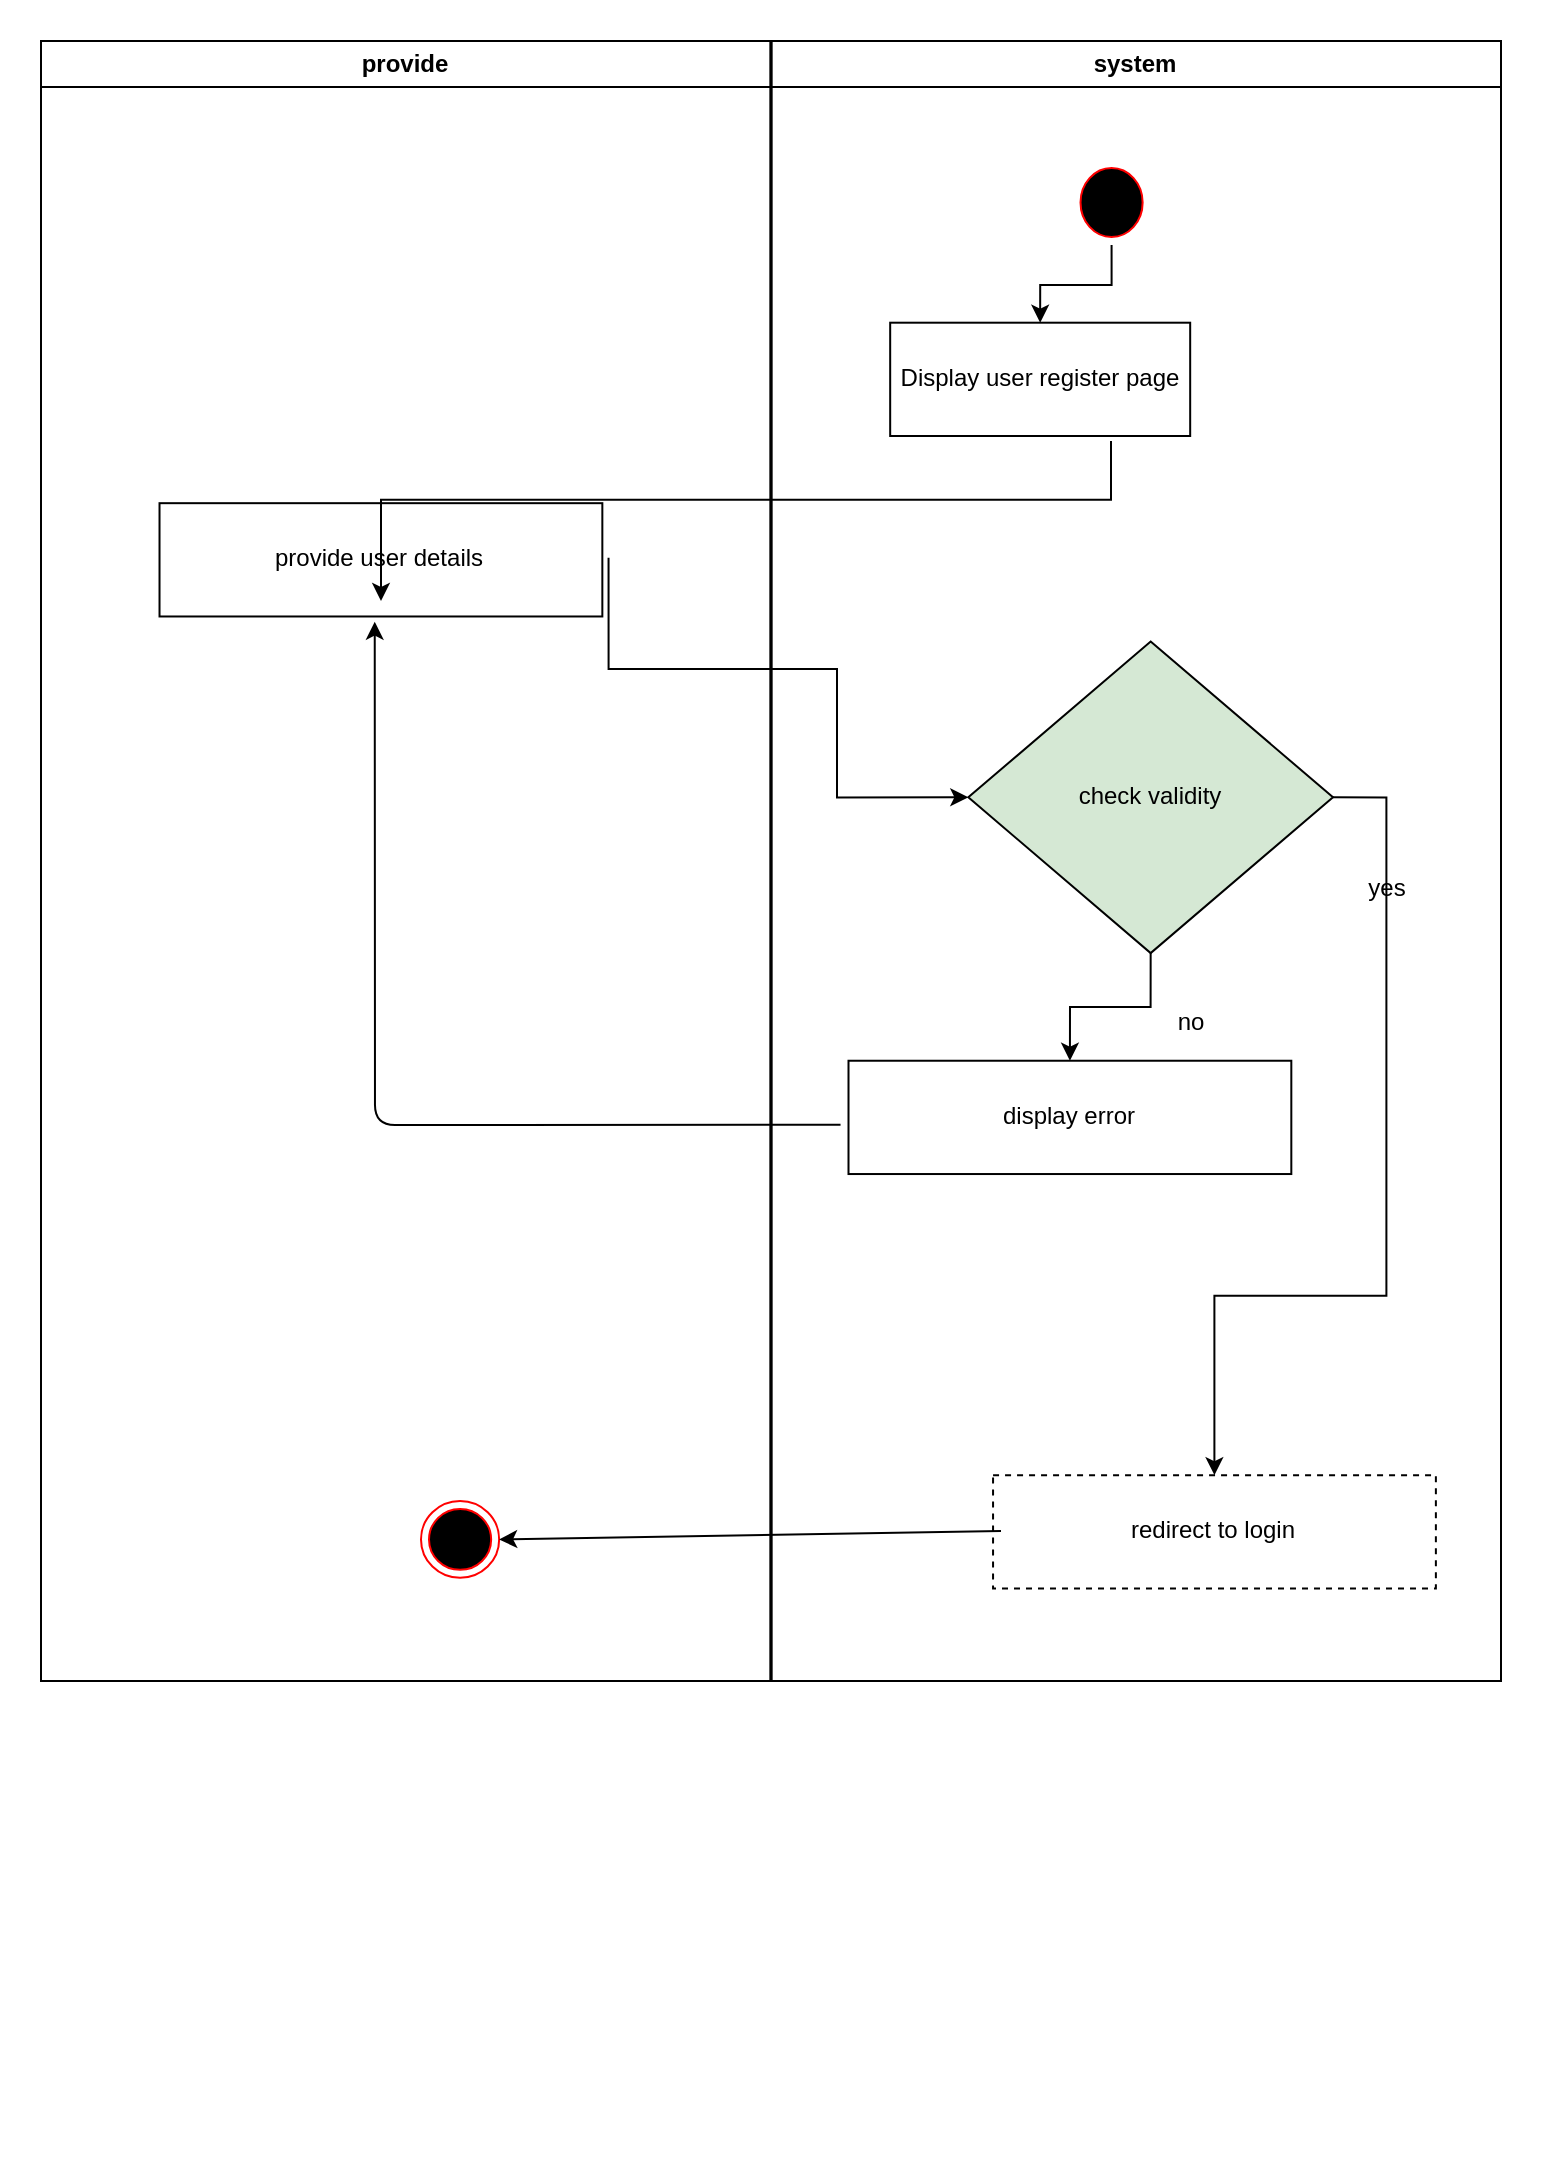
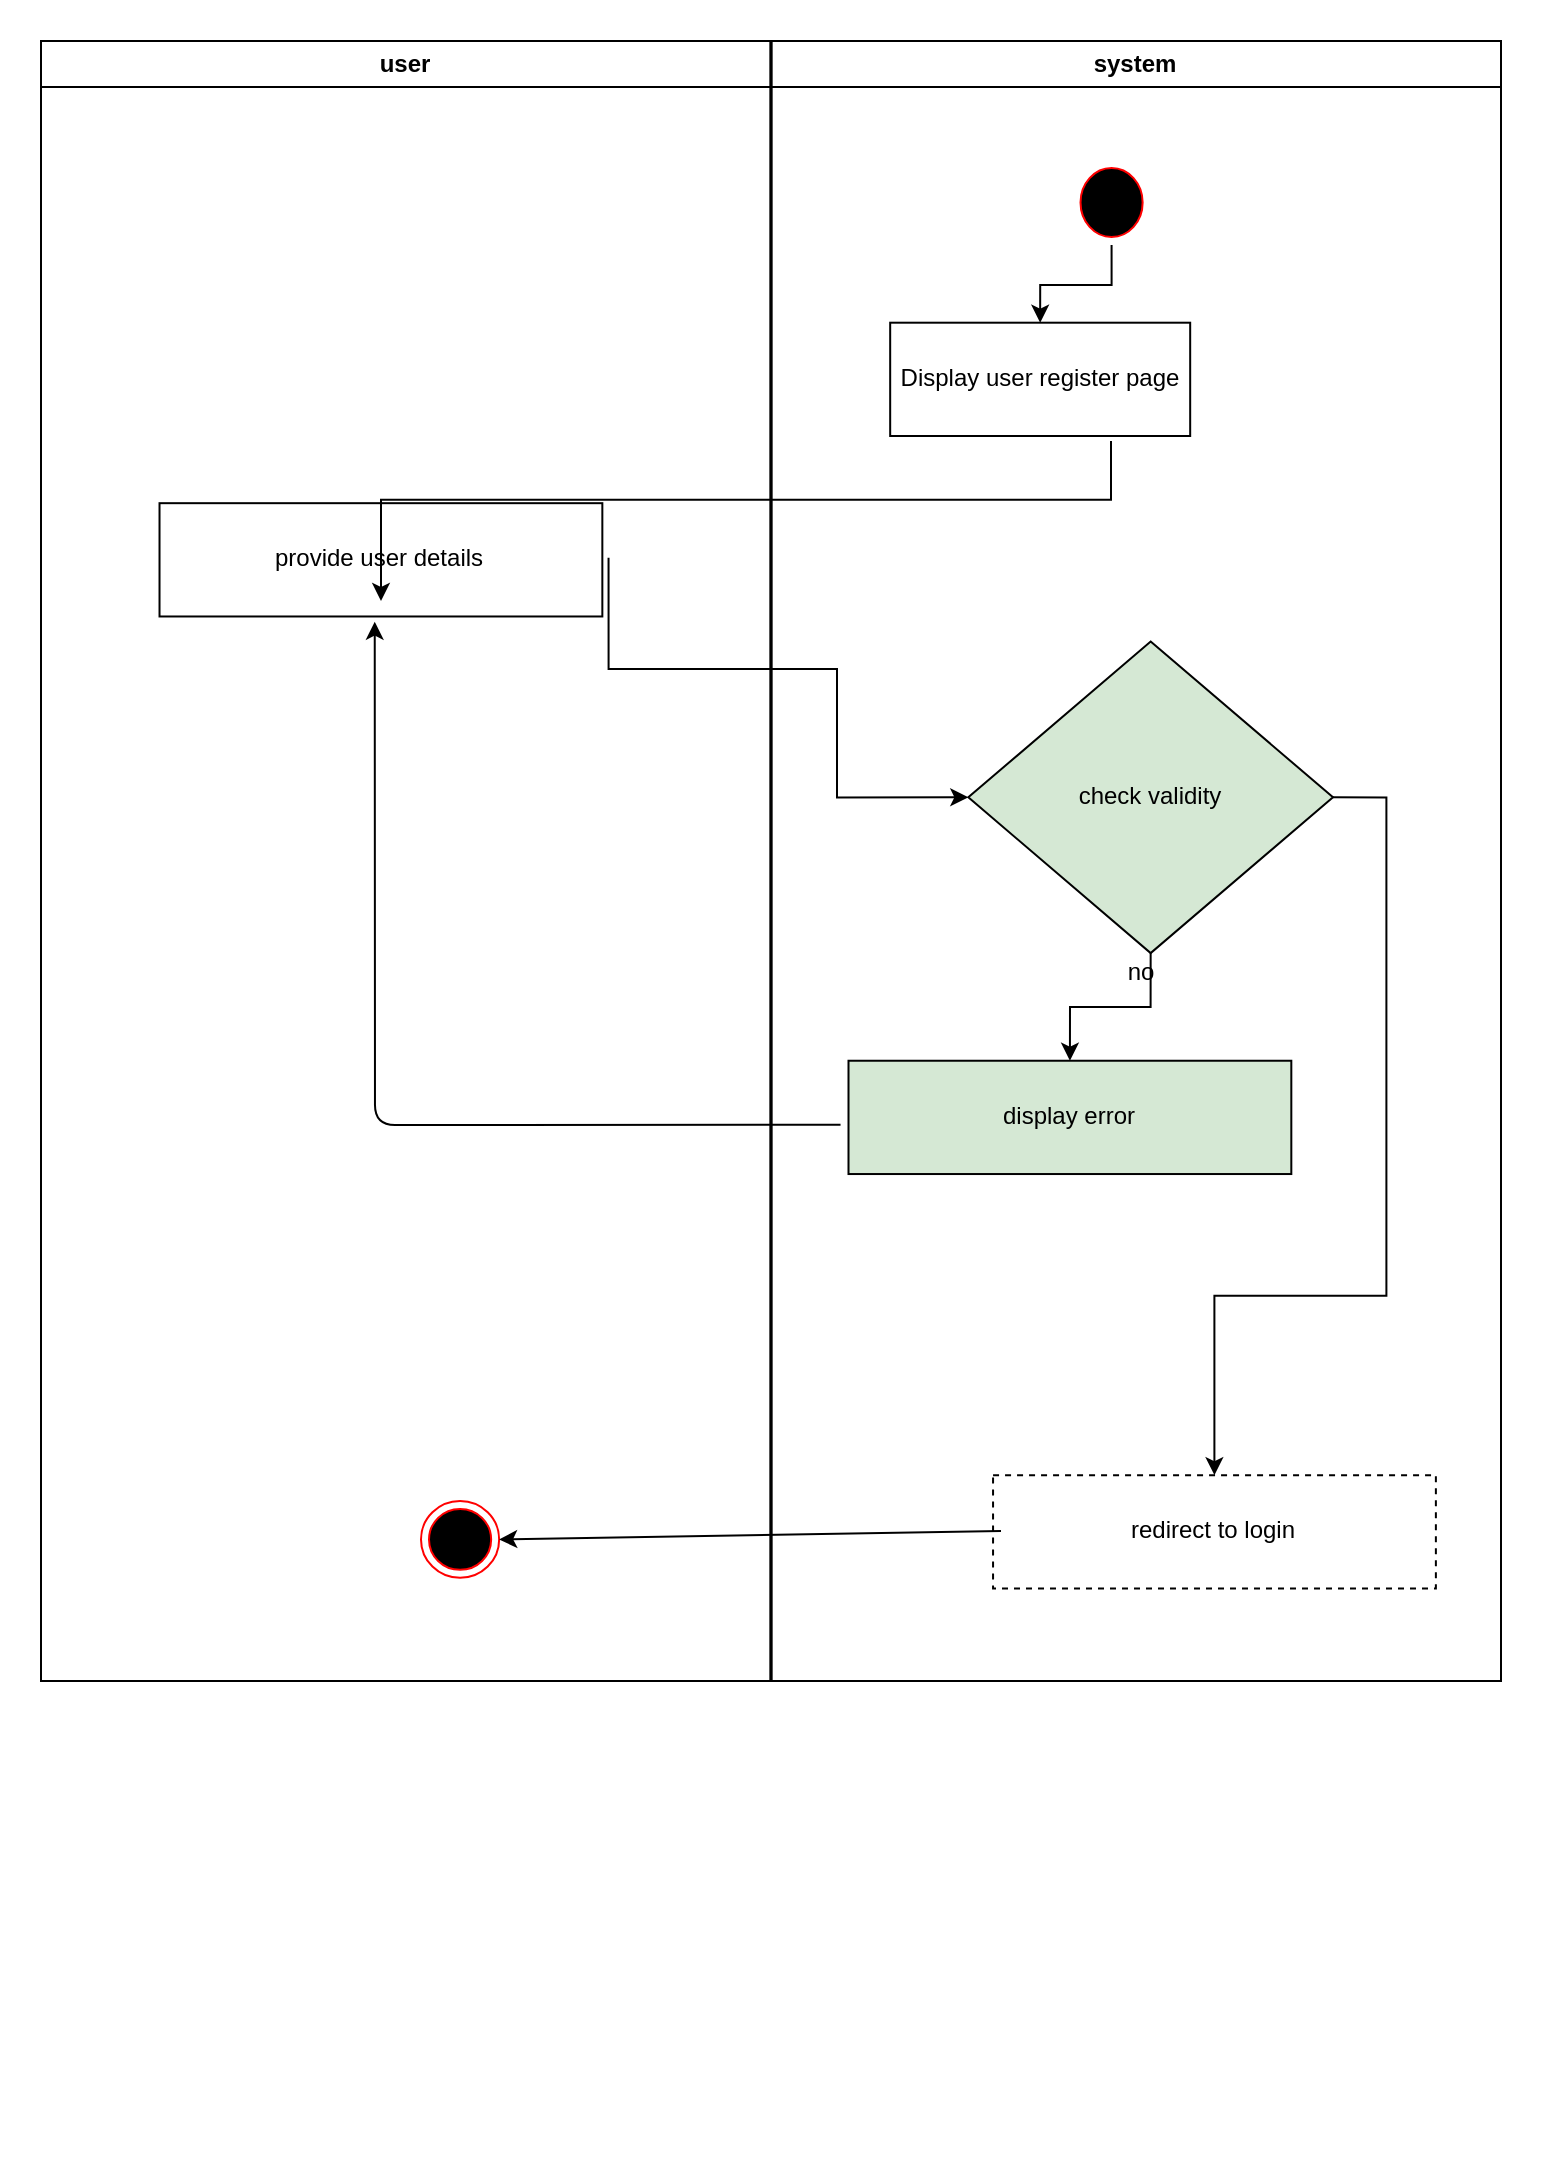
node "provide": label "provide" -> "user"
node "yes": removed
node "no": moved (1192, 1023) -> (1142, 973)
node "display error": fillcolor #ffffff -> #d5e8d4
